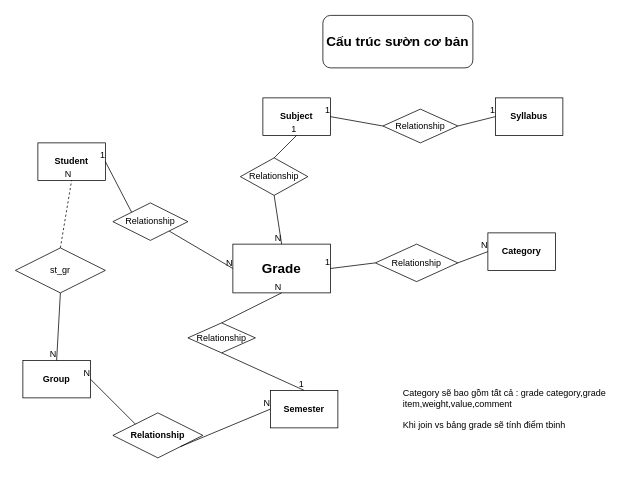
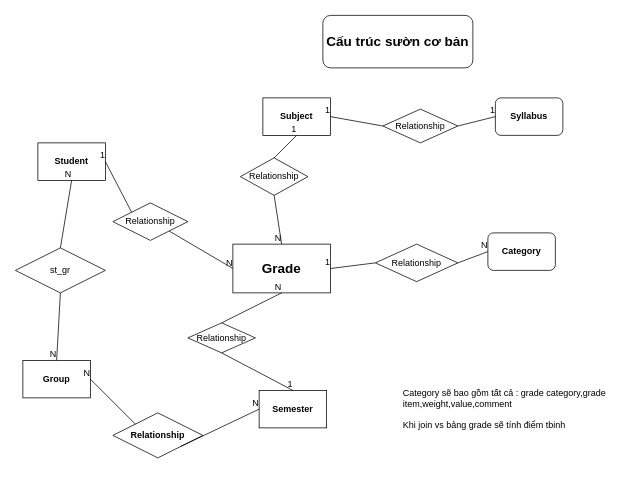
node "Syllabus": shape rectangle -> rounded rectangle
edge "Student" -- "st_gr": style dashed -> solid
node "Category": shape rectangle -> rounded rectangle
node "Semester": moved (304, 409) -> (293, 409)
